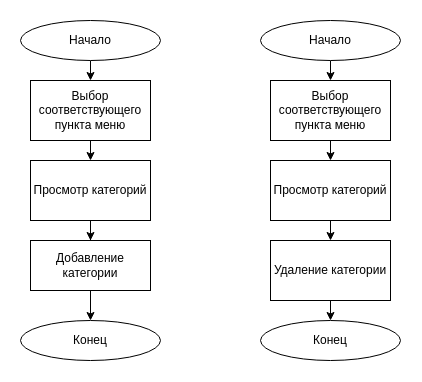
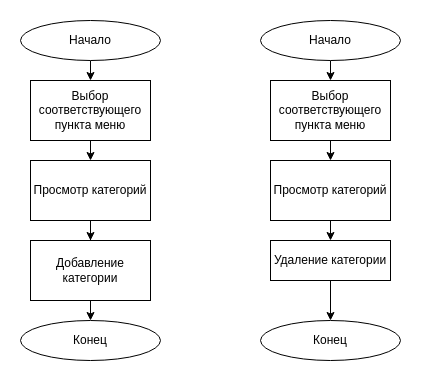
node "Добавление категории": size 120x50 -> 120x60
node "Удаление категории": size 120x60 -> 120x40
